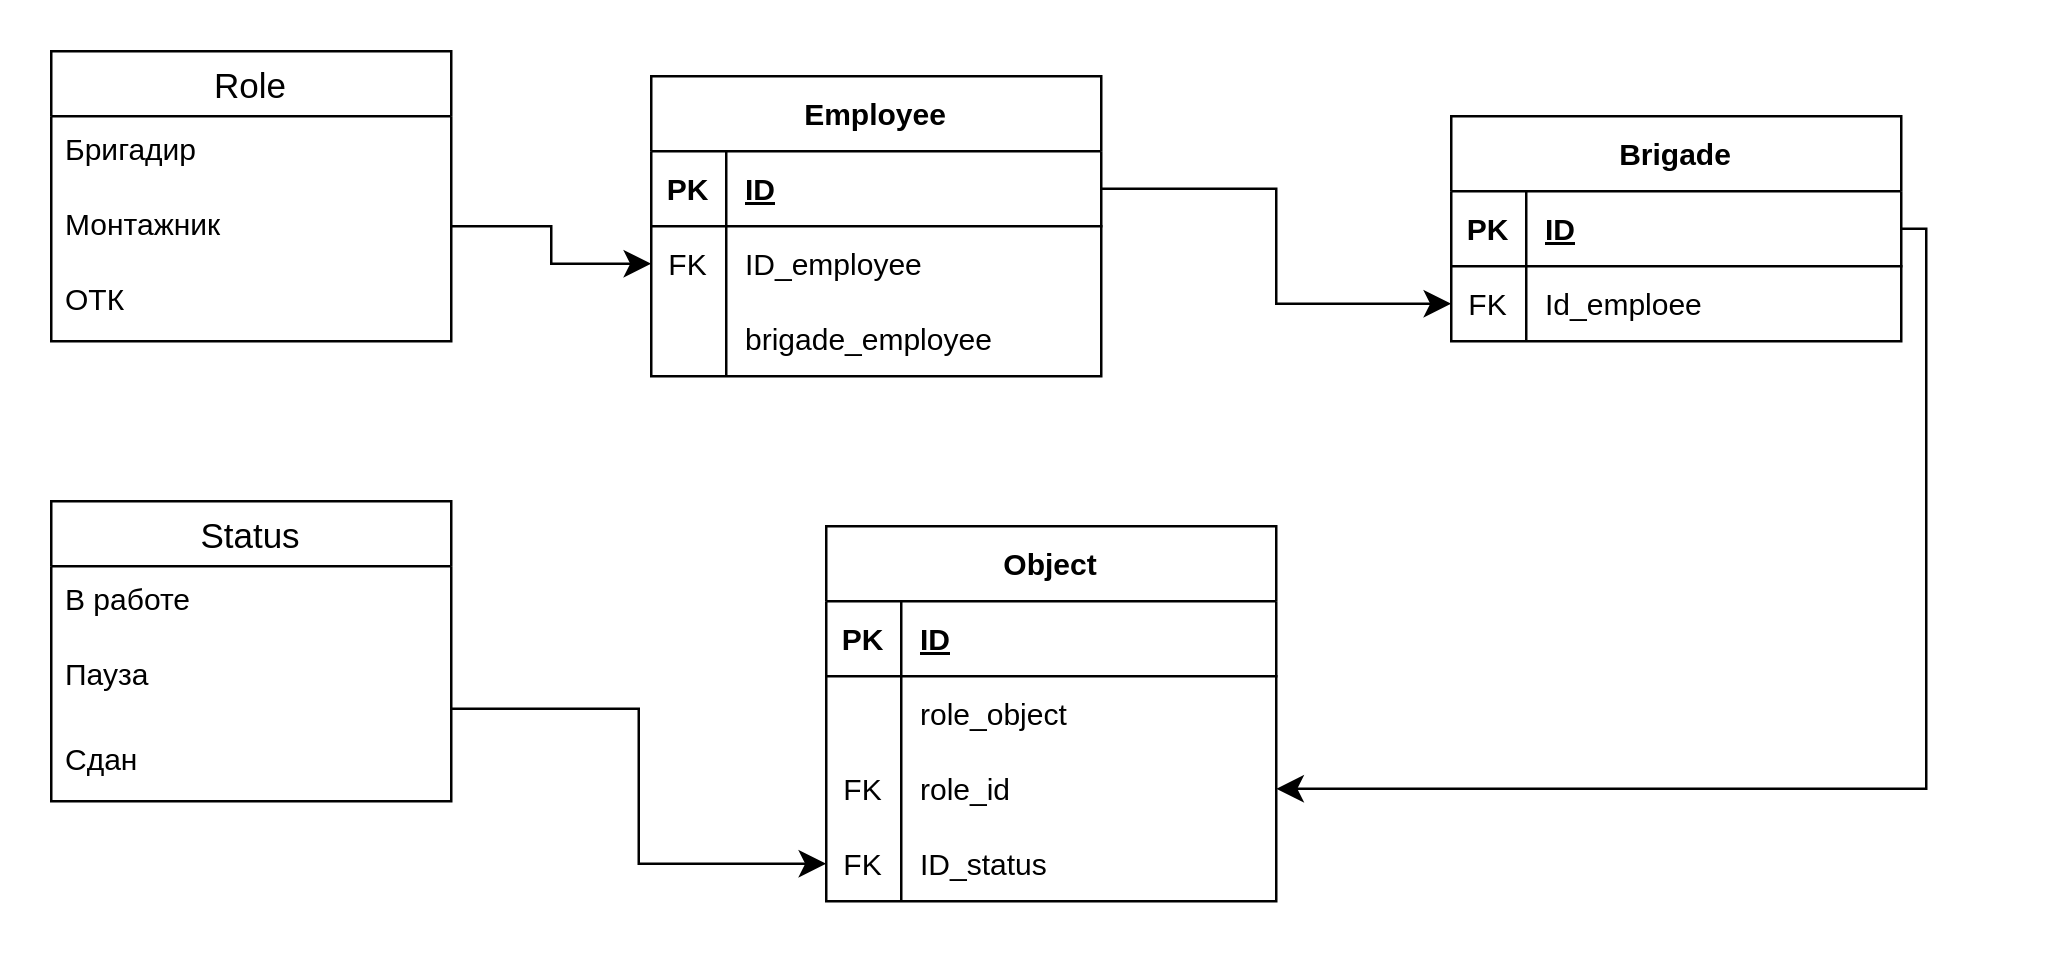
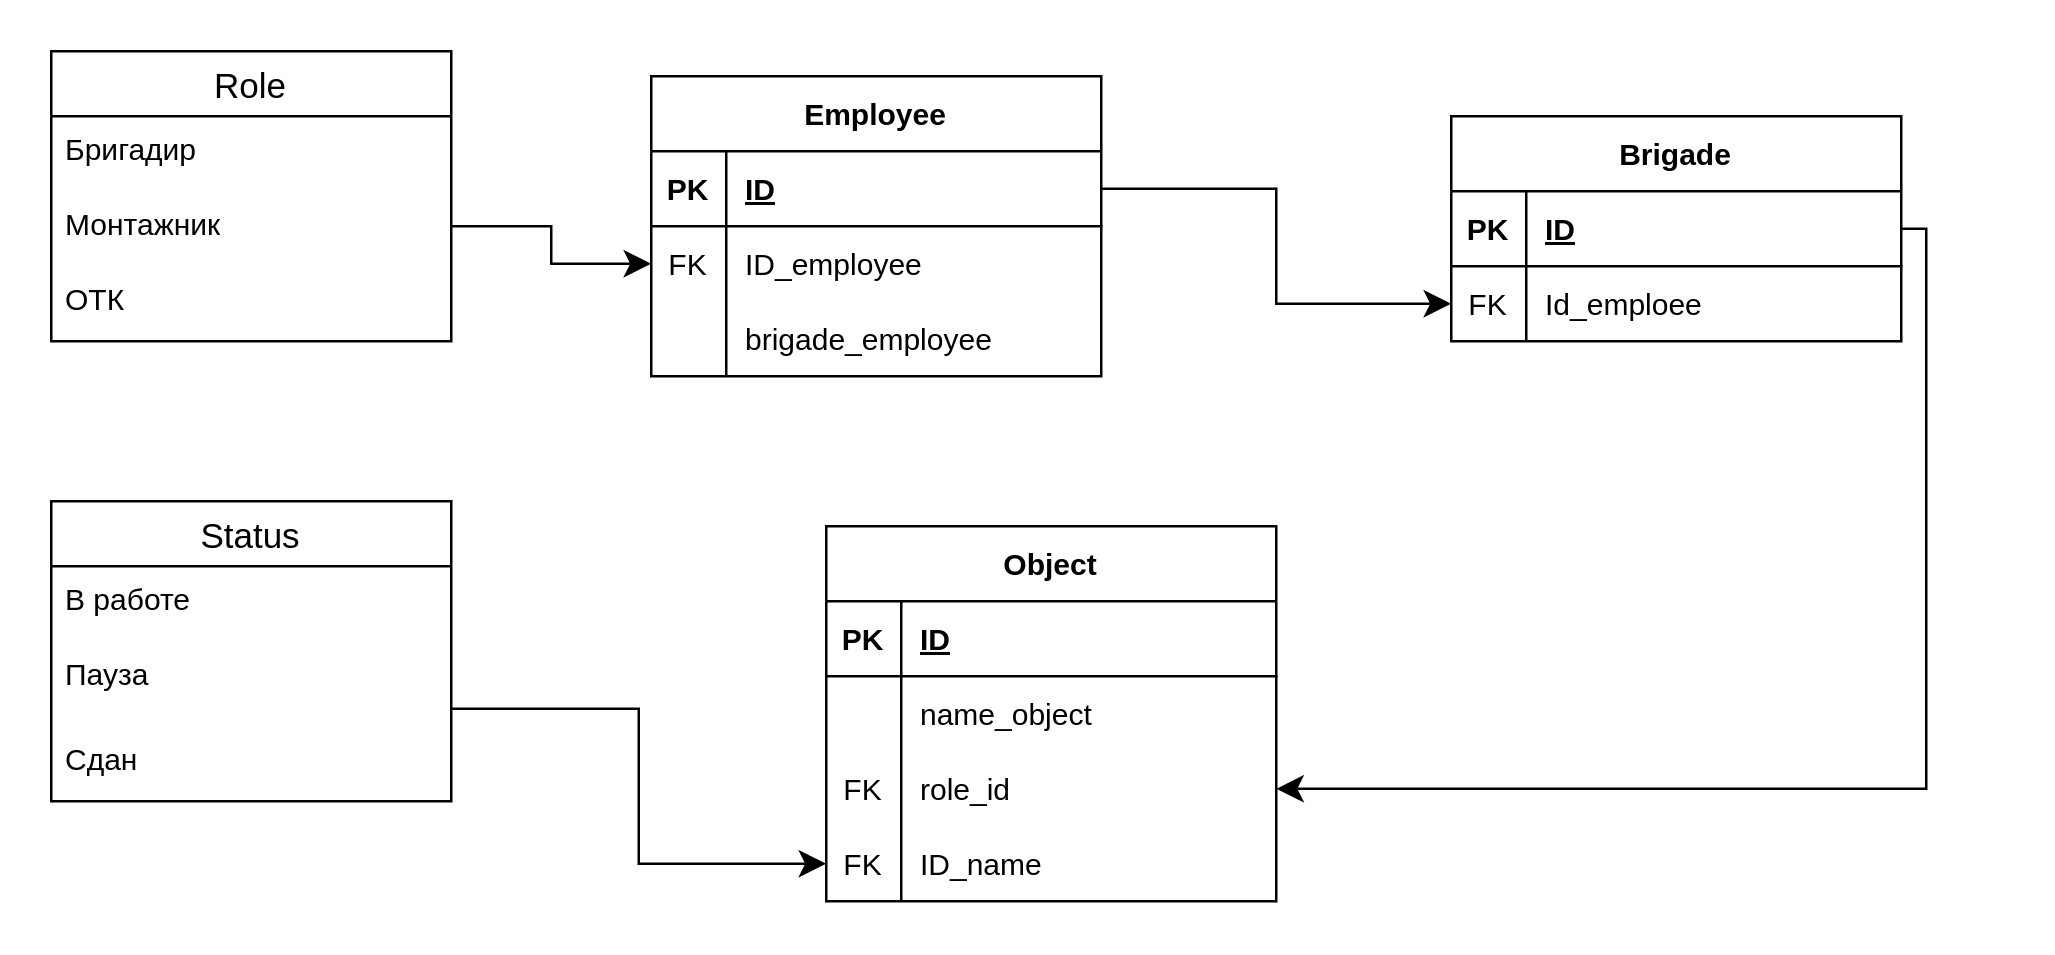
node "role_object": label "role_object" -> "name_object"
node "ID_status": label "ID_status" -> "ID_name"
